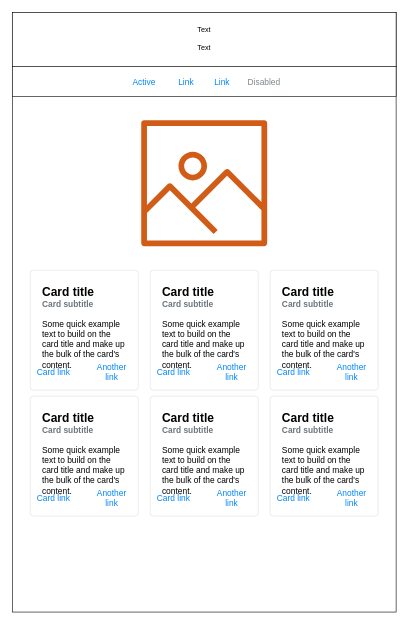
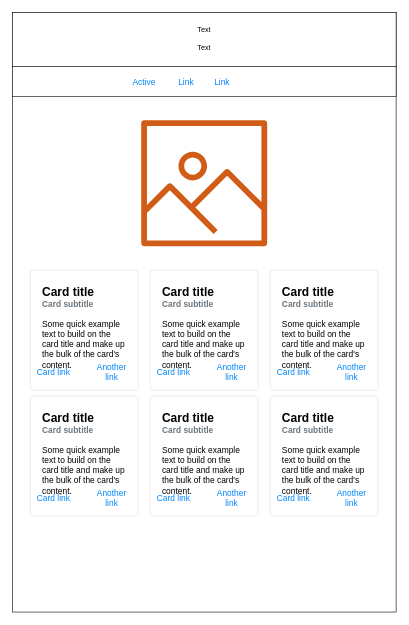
node "Disabled": removed
